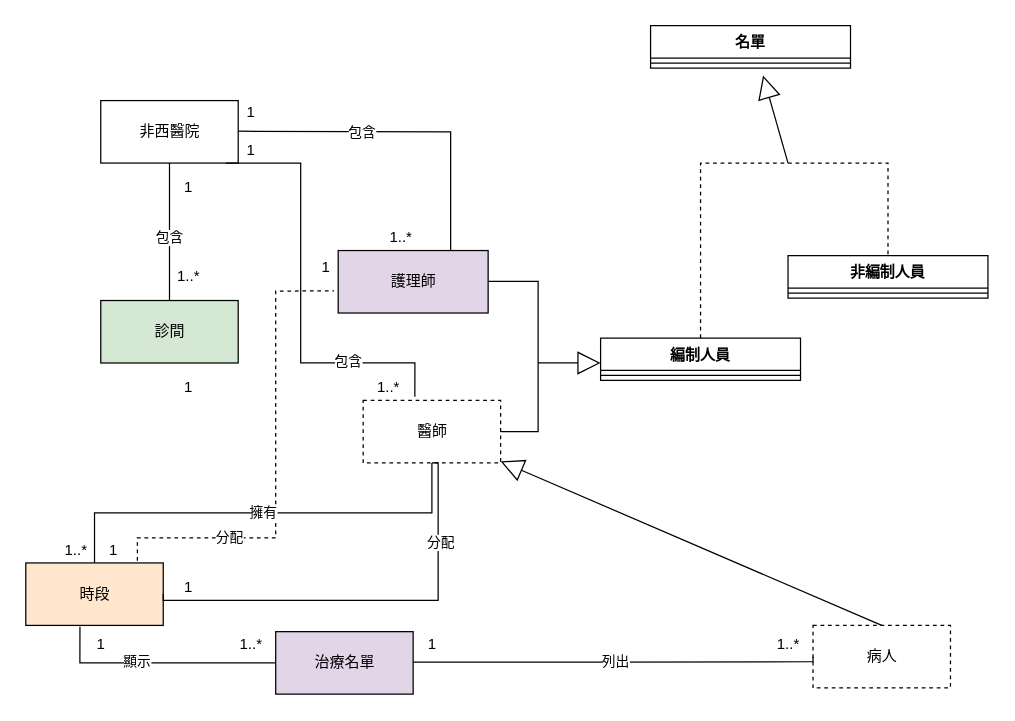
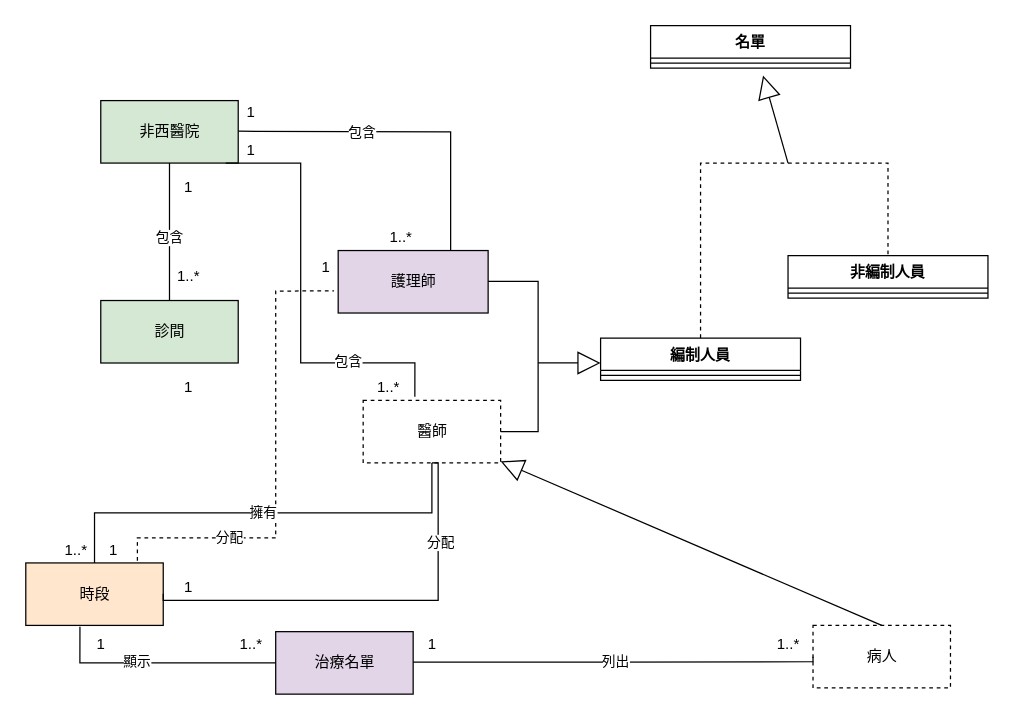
node "非西醫院": fillcolor #ffffff -> #d5e8d4
